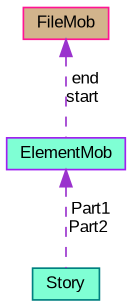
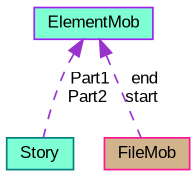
edge "ElementMob" -> "FileMob": reversed
